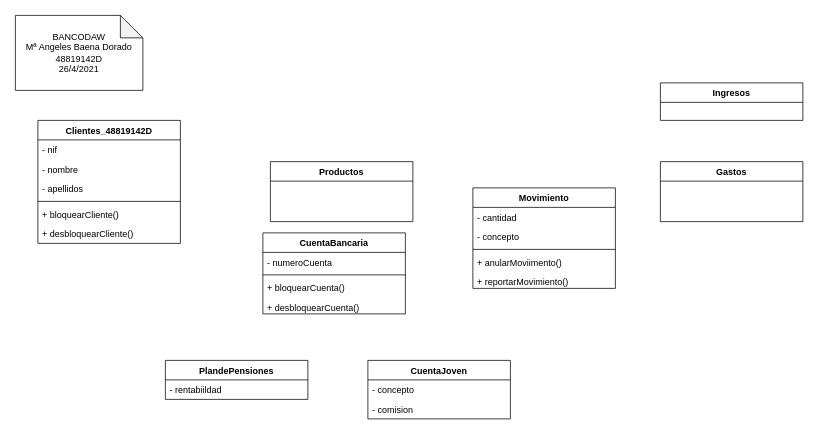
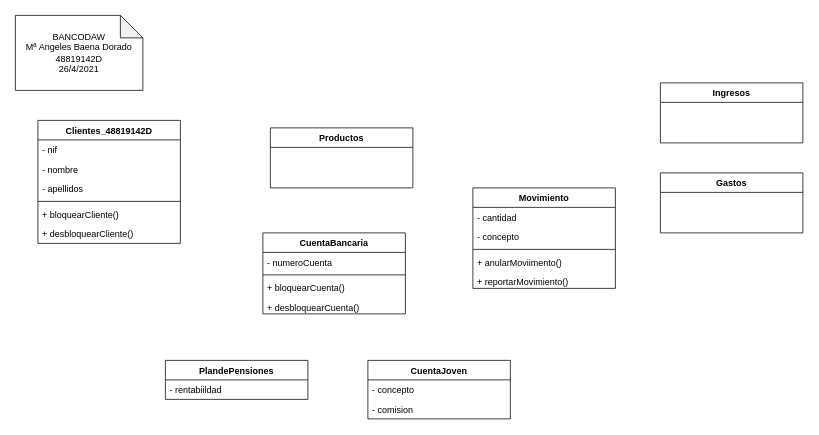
node "Ingresos": size 143x38 -> 143x60
node "Productos": moved (342, 192) -> (342, 158)
node "Gastos": moved (732, 192) -> (732, 203)
